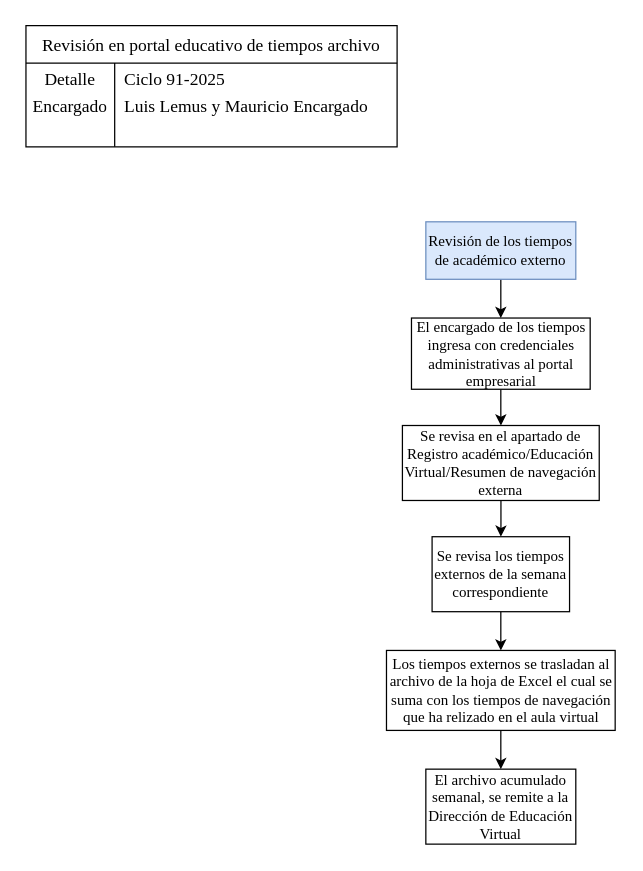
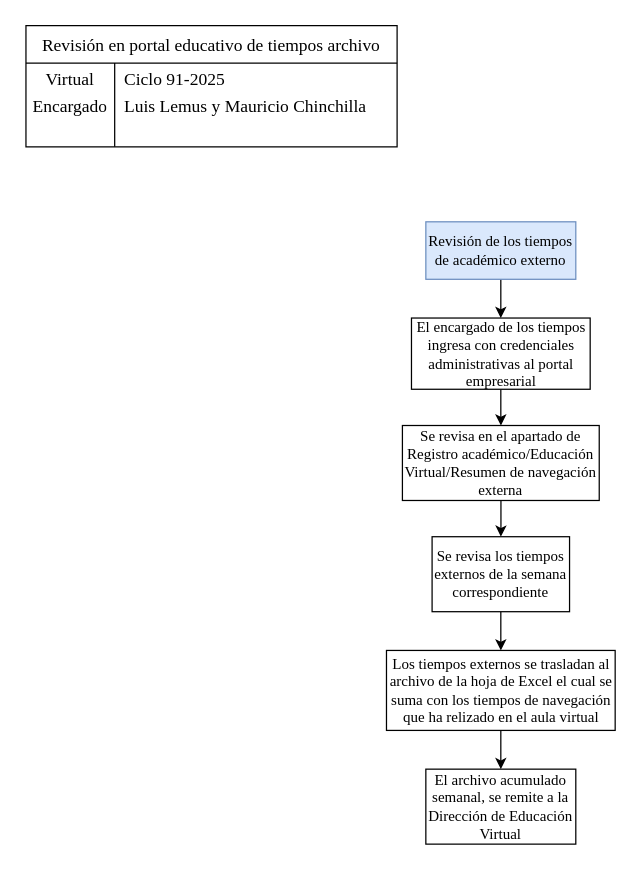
node "Detalle": label "Detalle" -> "Virtual"
node "Luis Lemus y Mauricio Encargado": label "Luis Lemus y Mauricio Encargado" -> "Luis Lemus y Mauricio Chinchilla"
